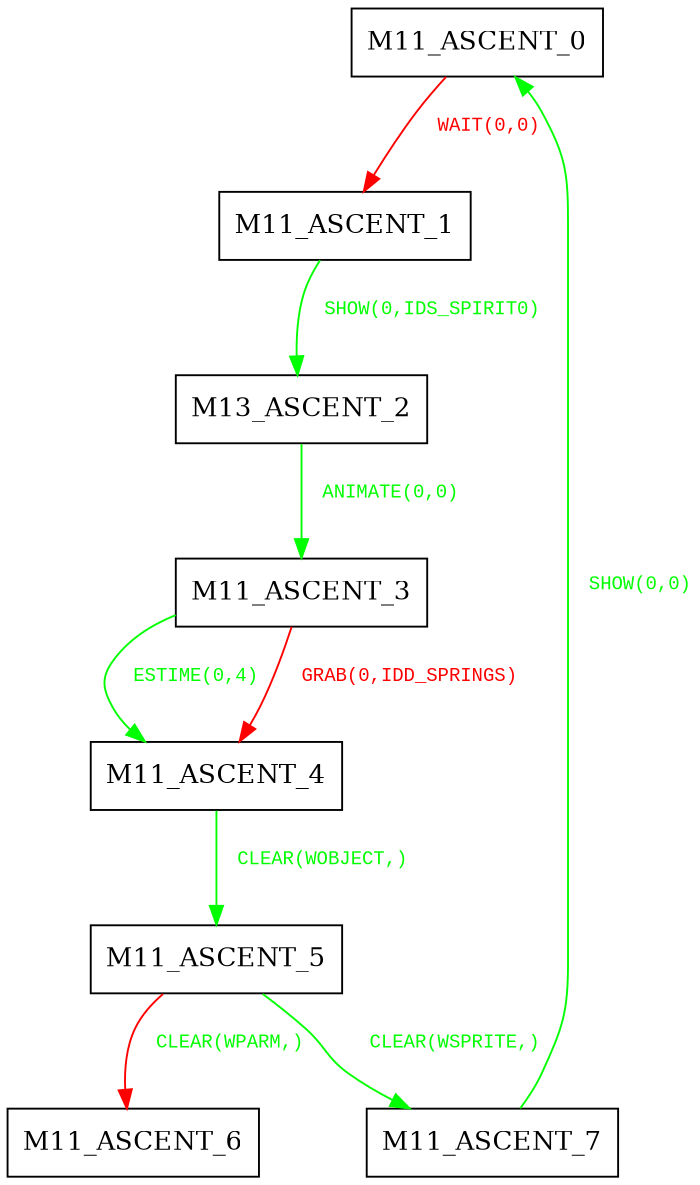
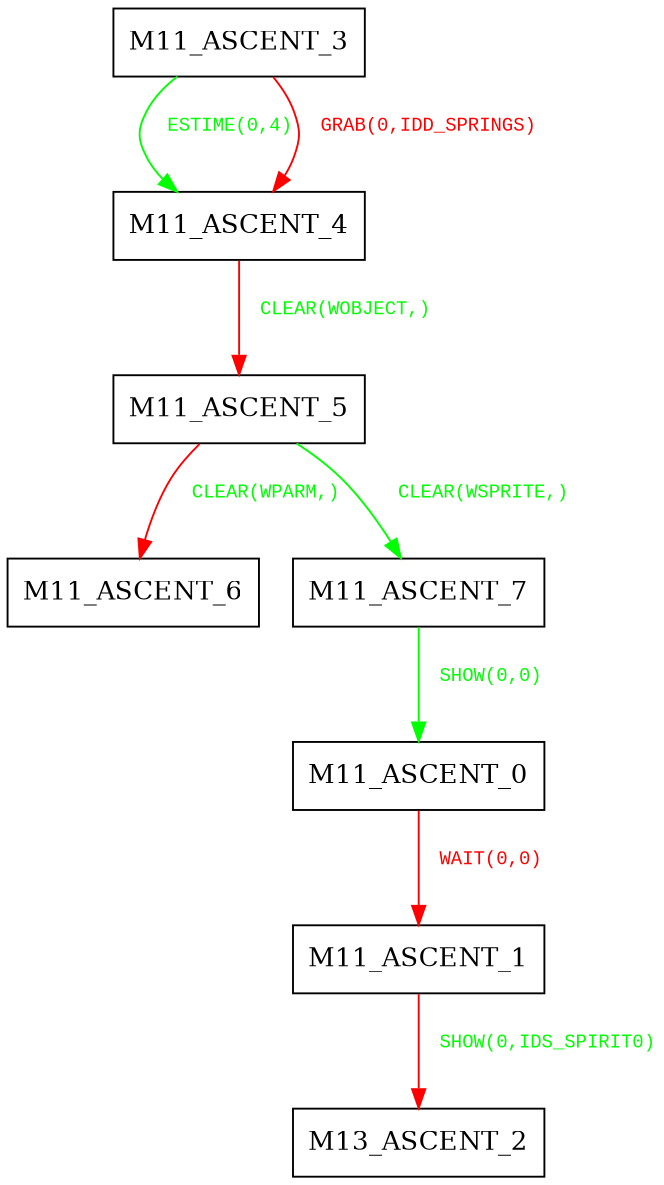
edge "M11_ASCENT_1" -> "M13_ASCENT_2": color green -> red
edge "M13_ASCENT_2" -> "M11_ASCENT_3": removed, label "ANIMATE(0,0)"
edge "M11_ASCENT_4" -> "M11_ASCENT_5": color green -> red
